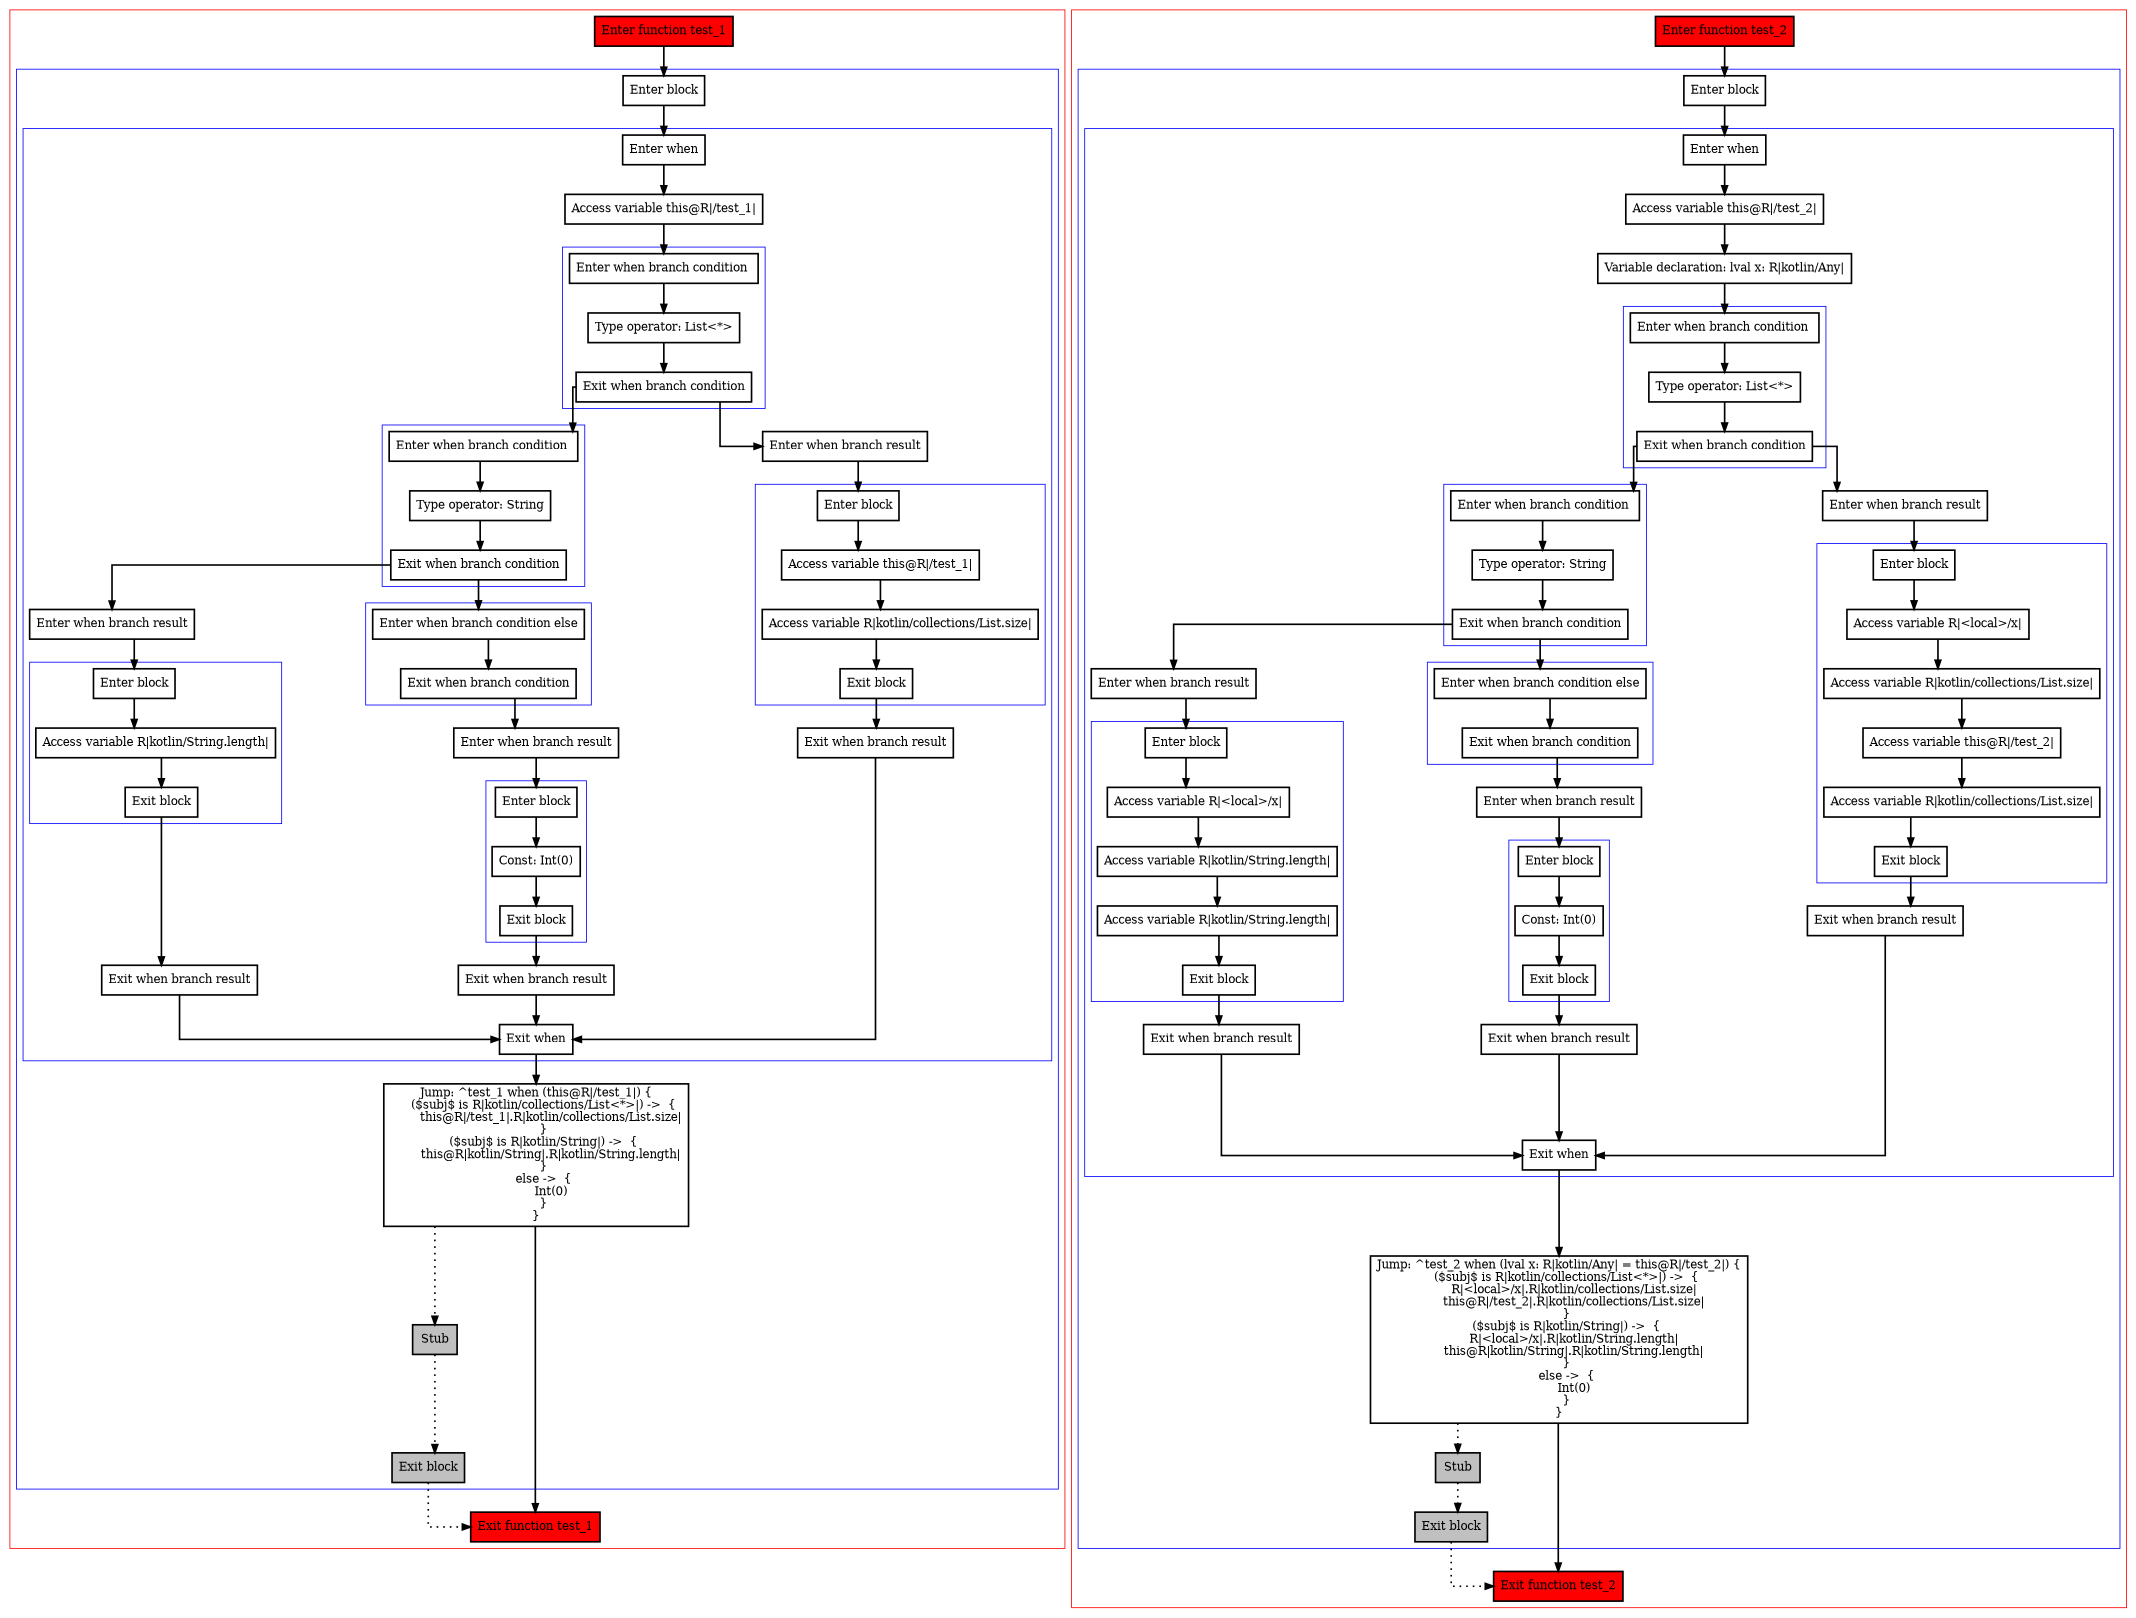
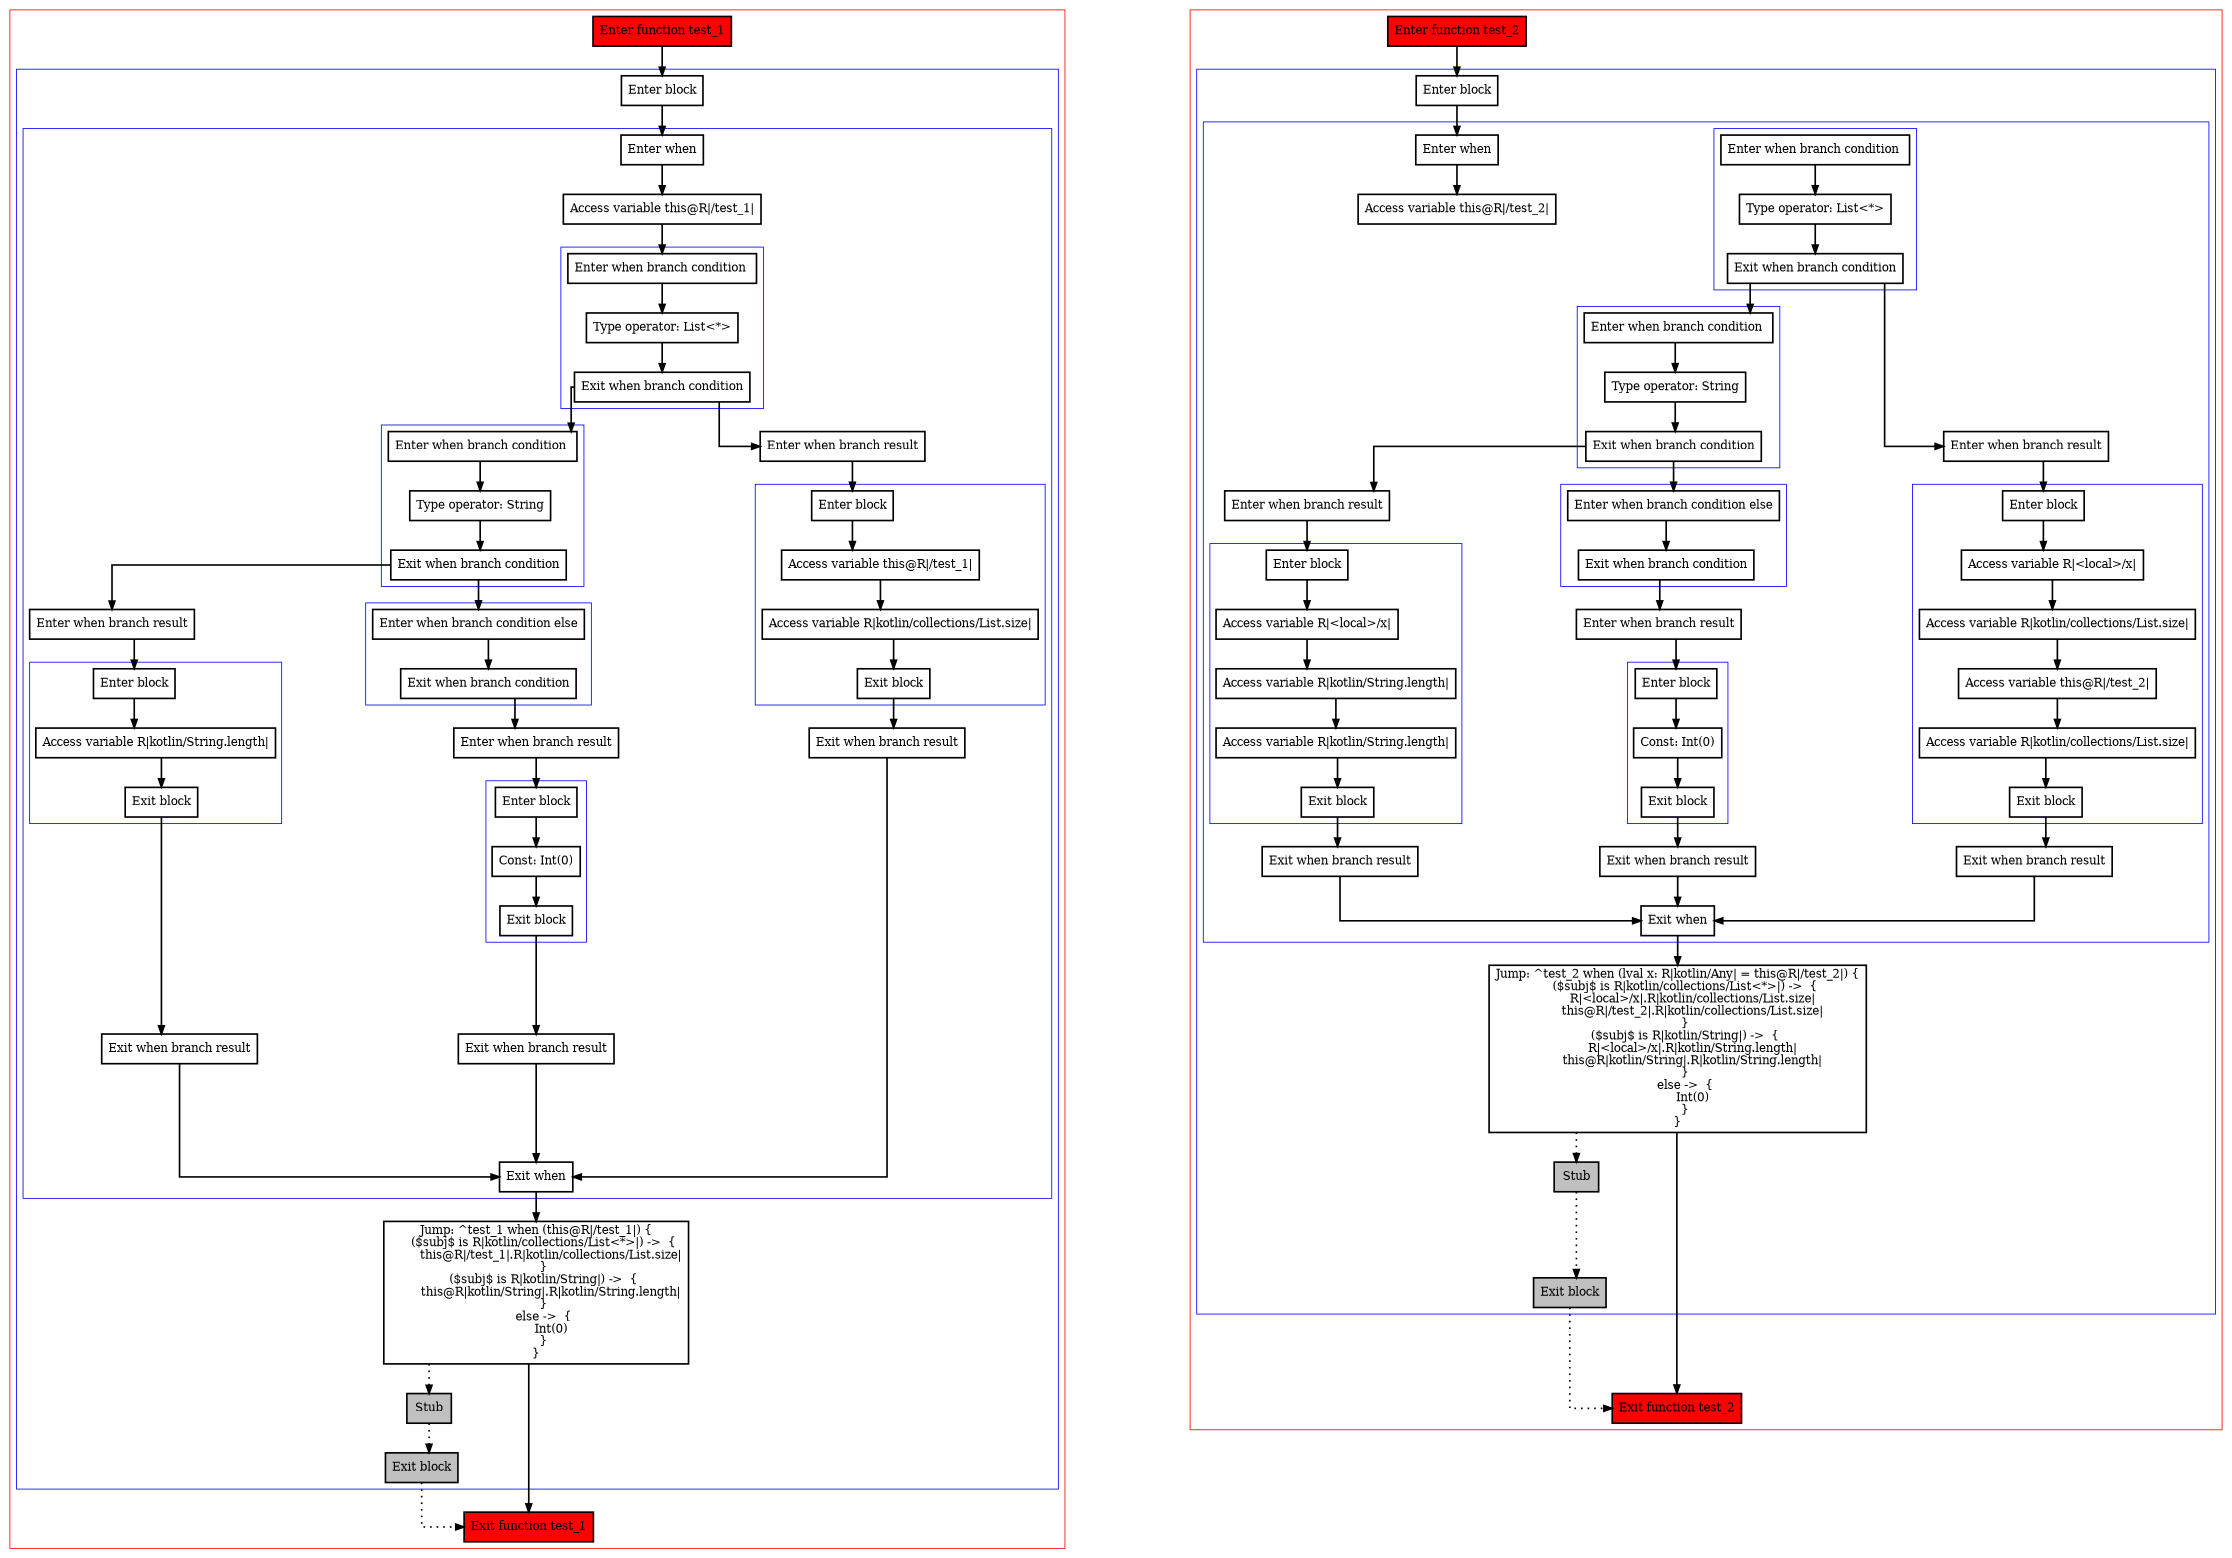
node "Variable declaration: lval x: R|kotlin/Any|": removed
